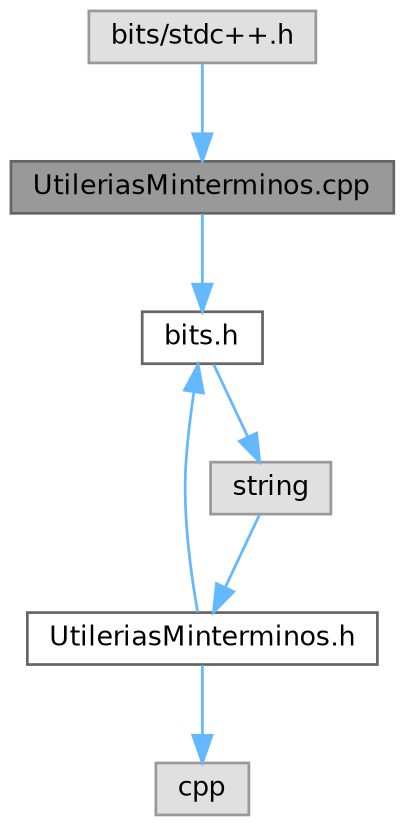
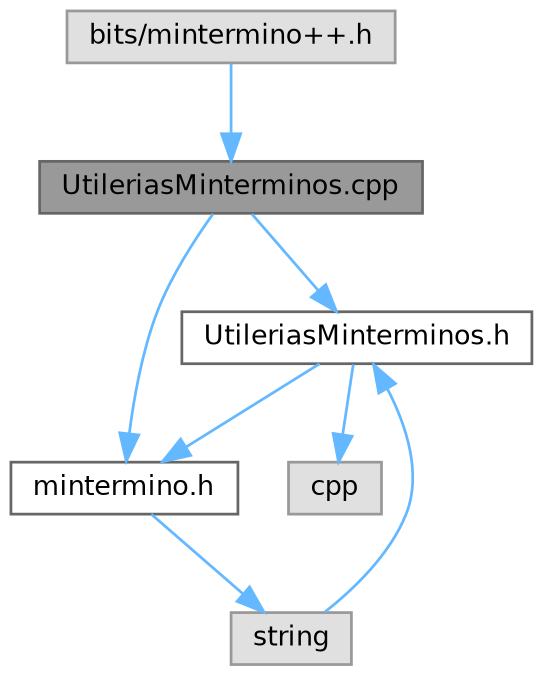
node "bits/stdc++.h": label "bits/stdc++.h" -> "bits/mintermino++.h"
edge "UtileriasMinterminos.cpp" -> "UtileriasMinterminos.h": added
node "bits.h": label "bits.h" -> "mintermino.h"
